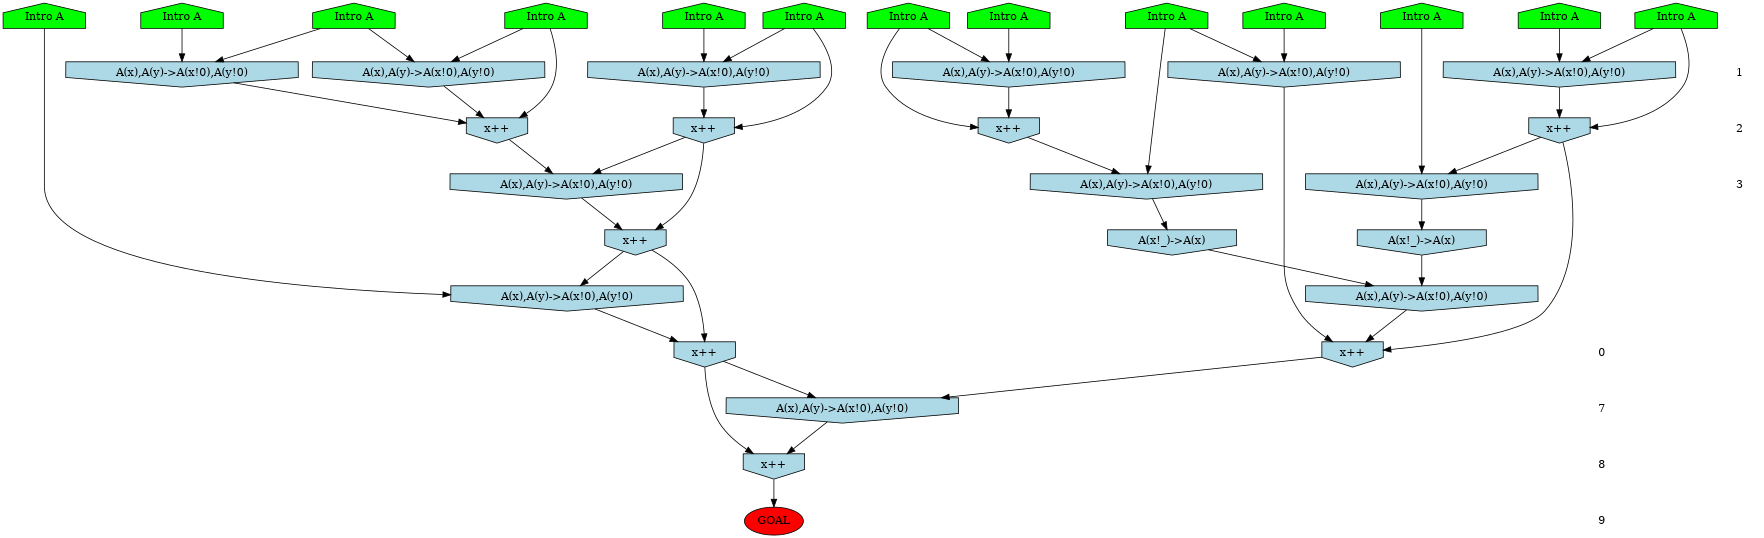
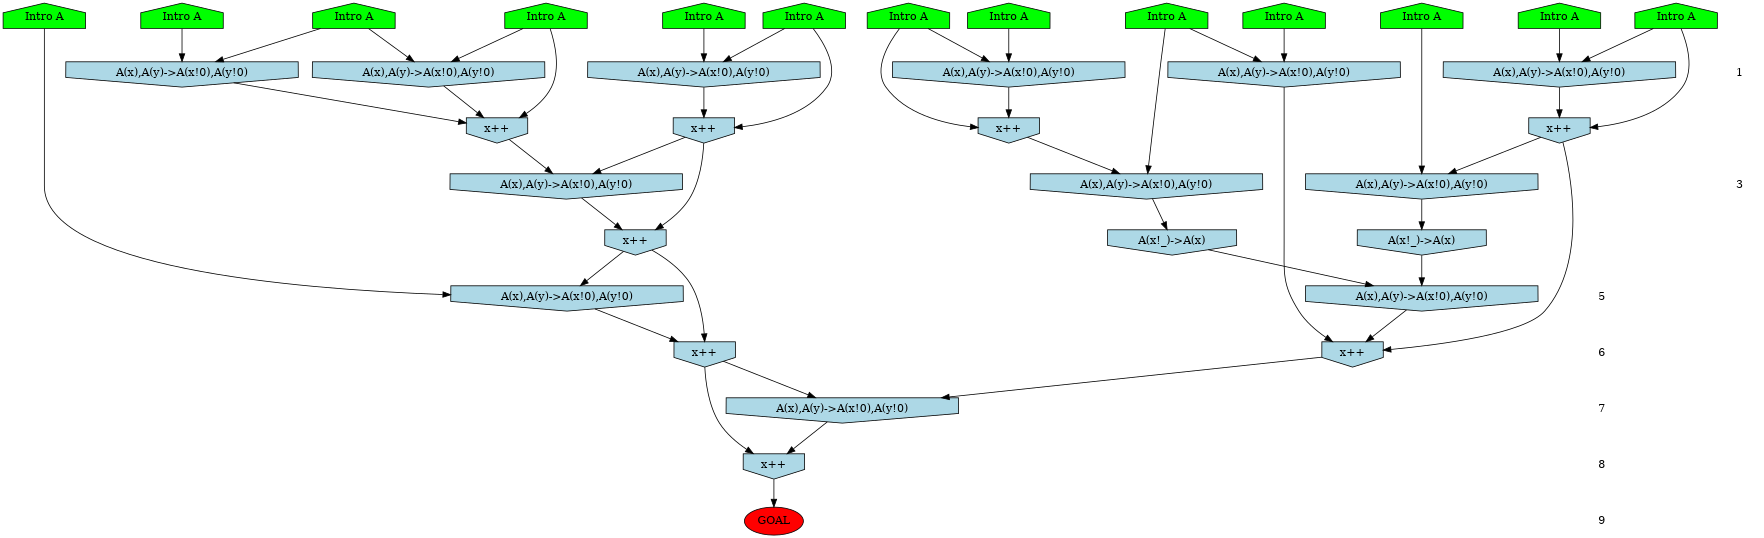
node "2": removed
node "5": added
node "0": label "0" -> "6"
